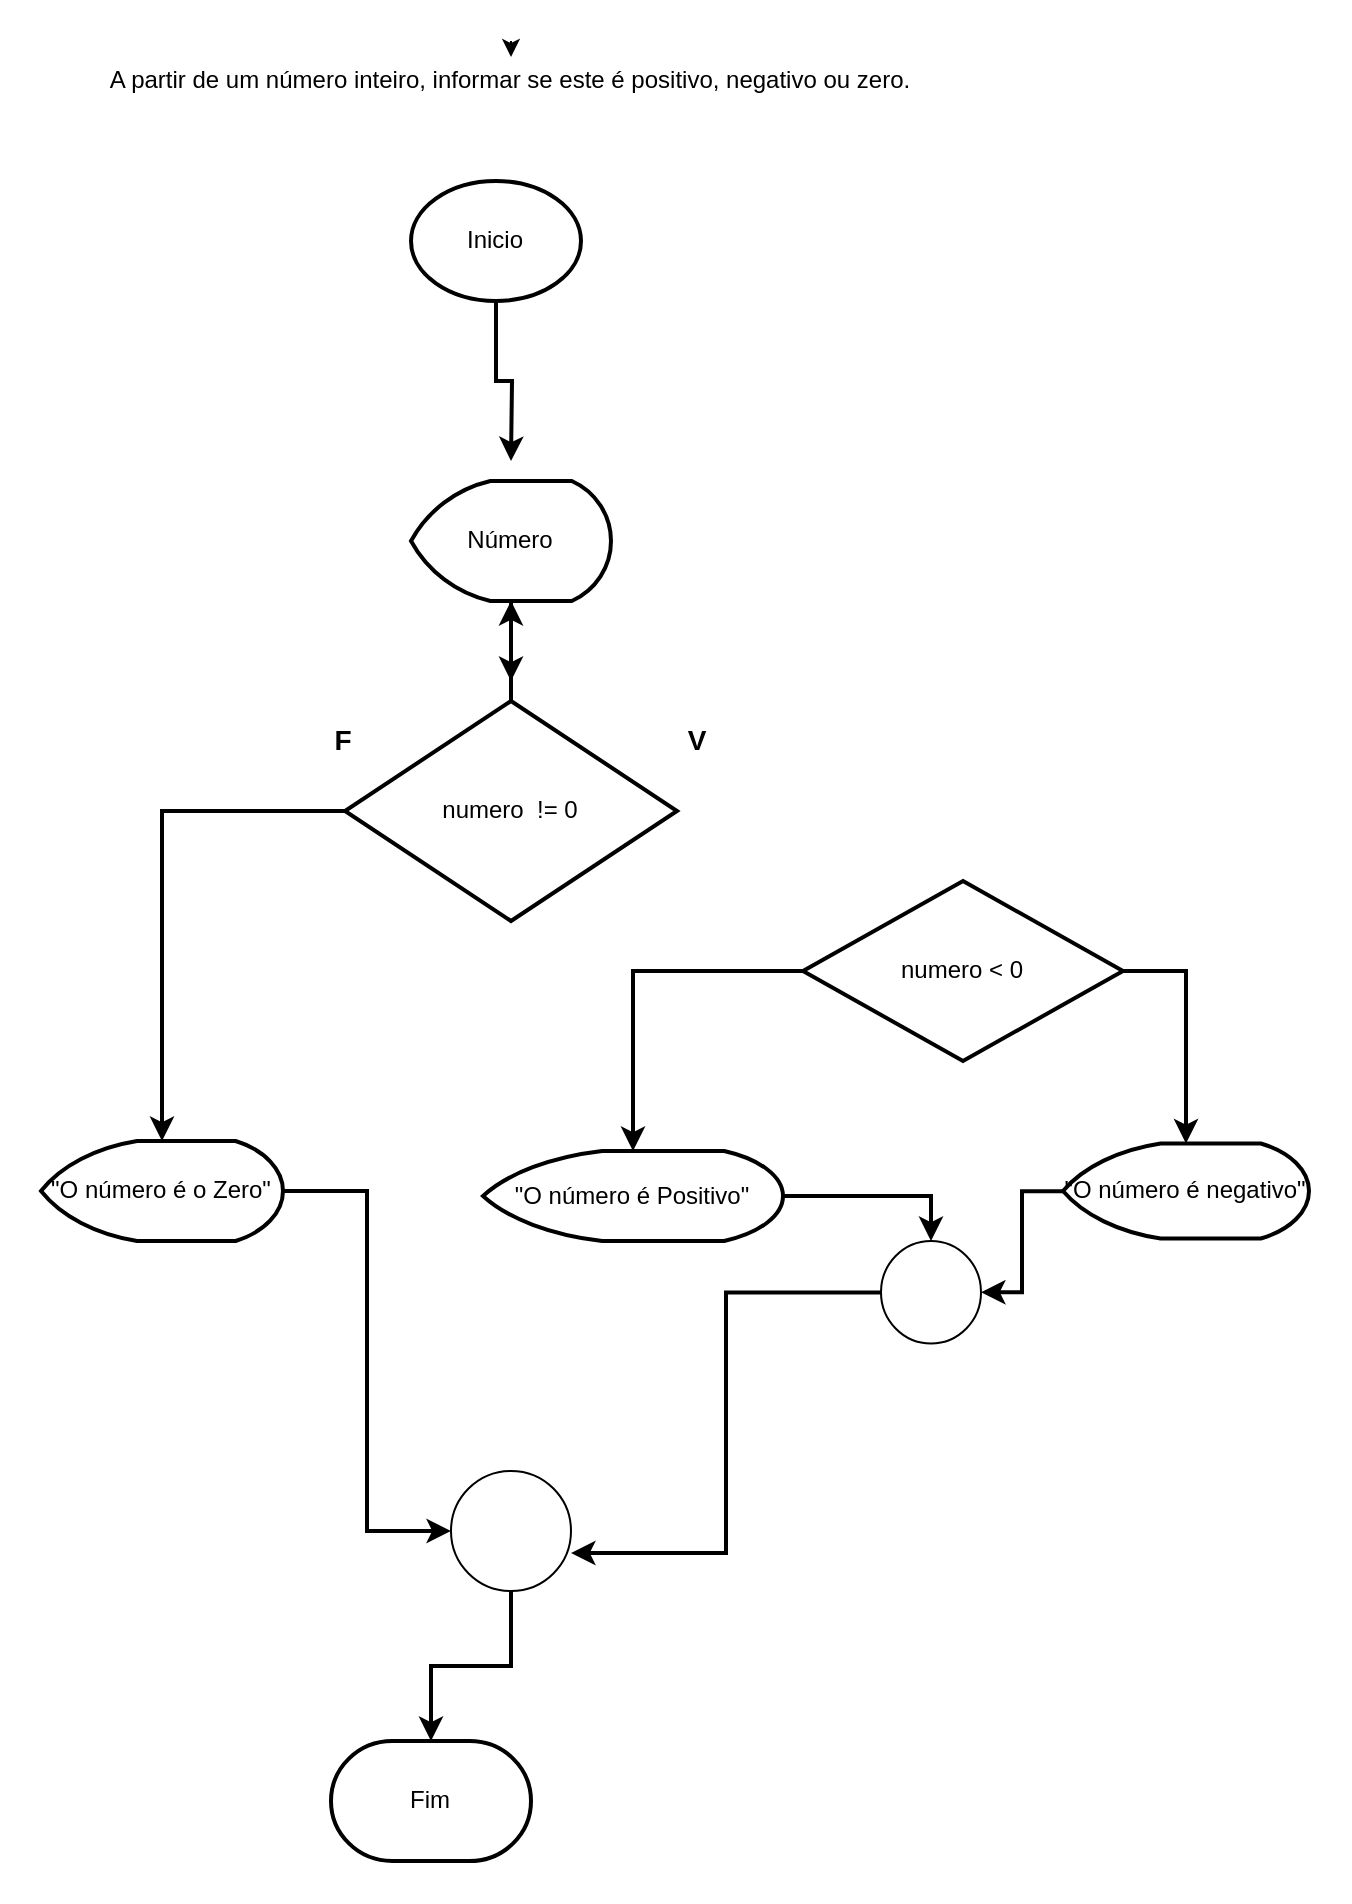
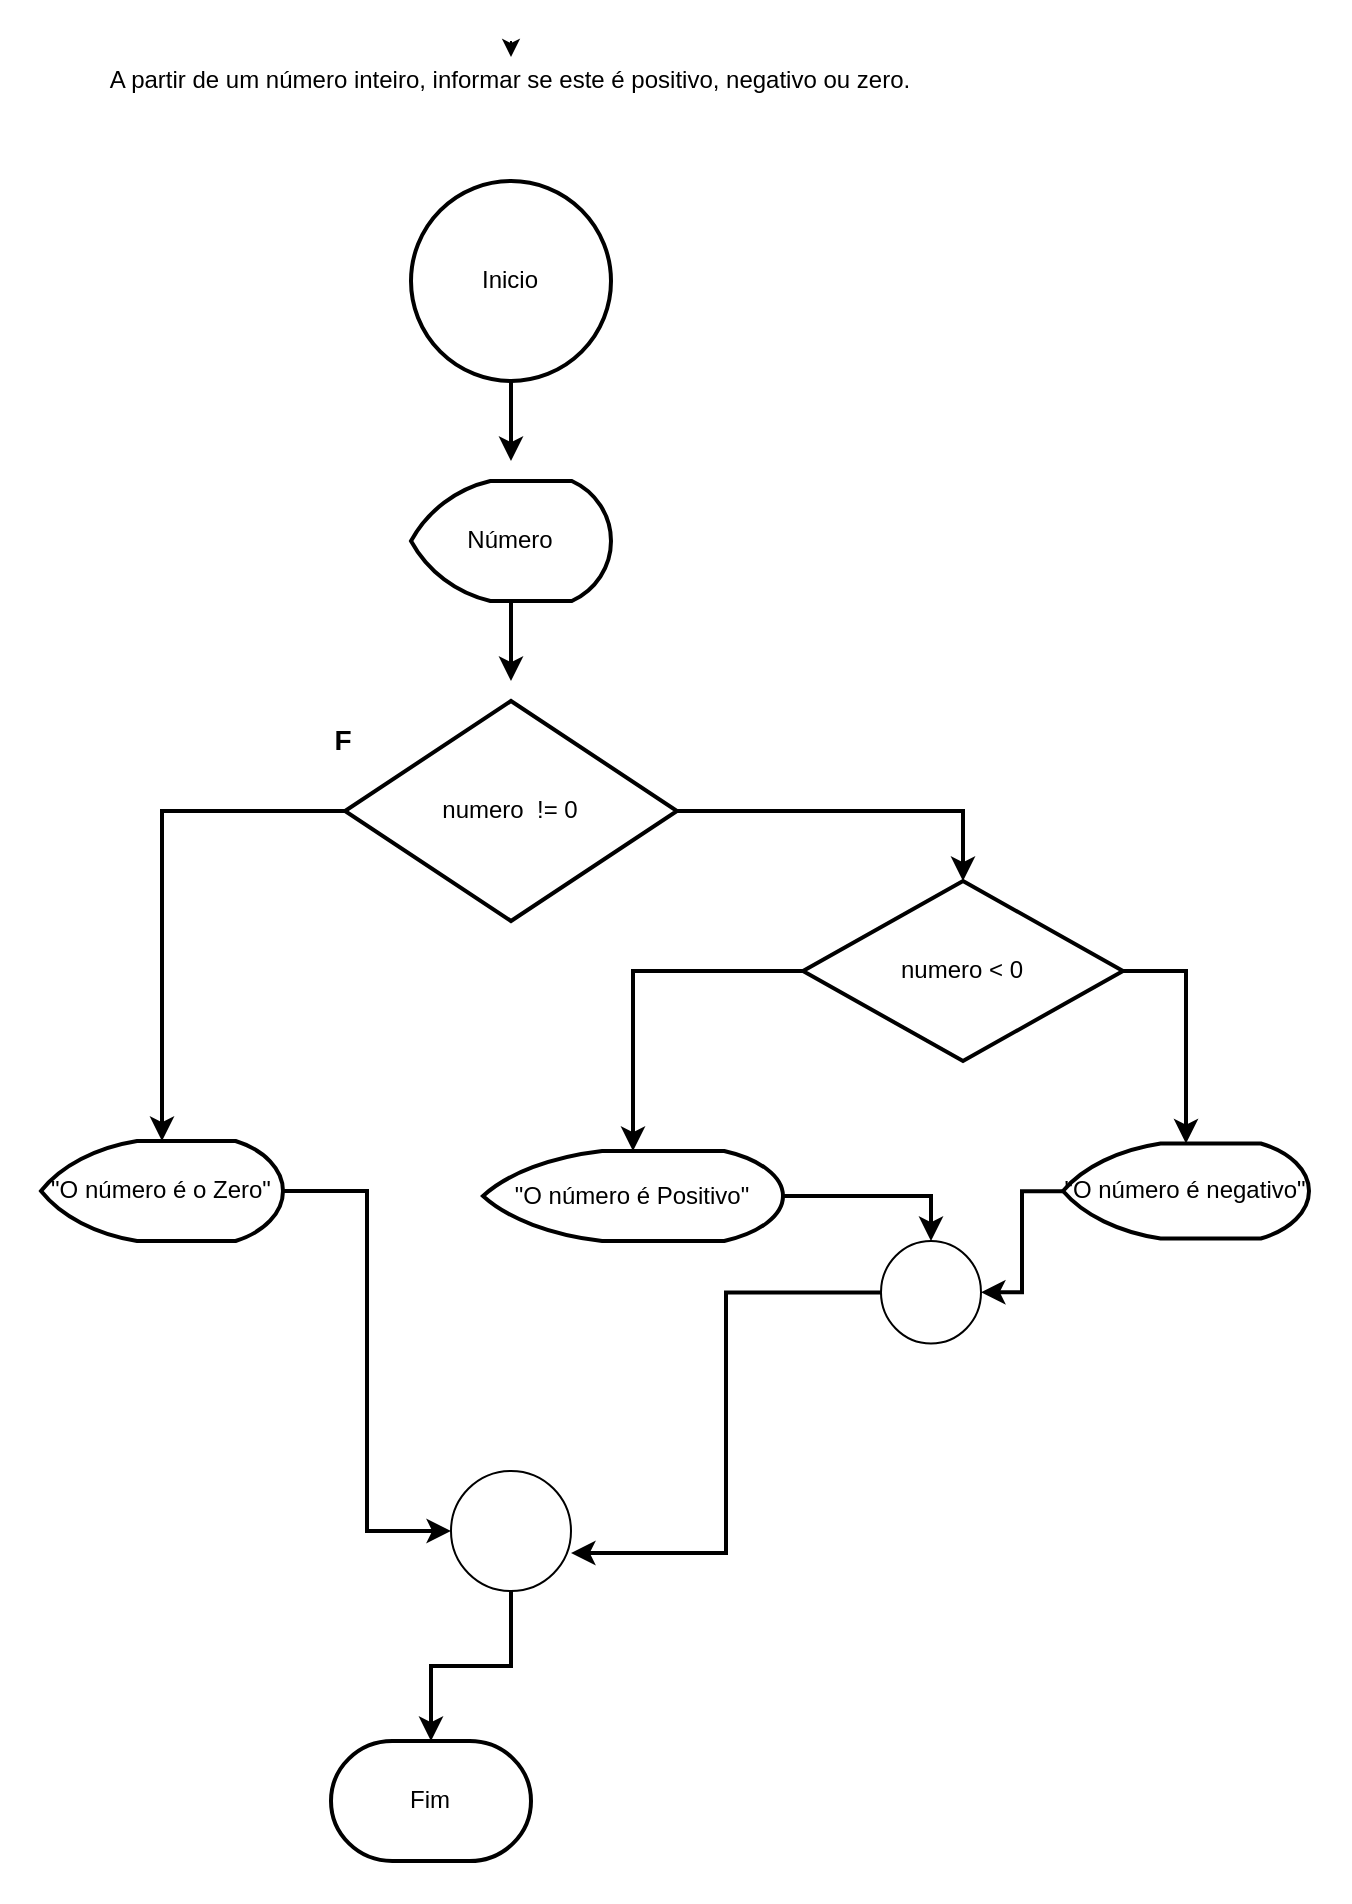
node "Inicio": size 170x120 -> 200x200
edge "numero != 0" -> "Número": now "numero != 0" -> "numero < 0"
node "V": removed
